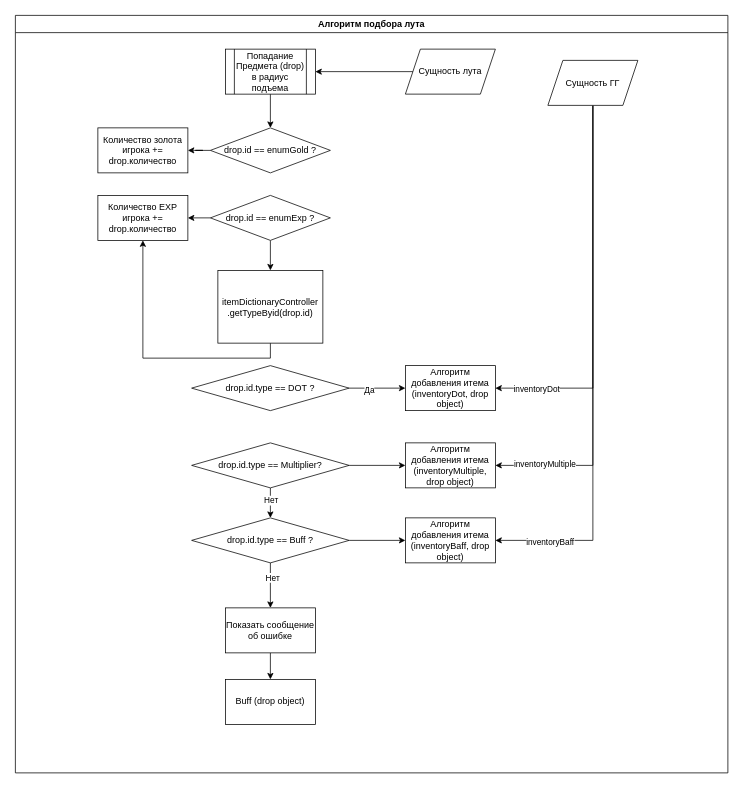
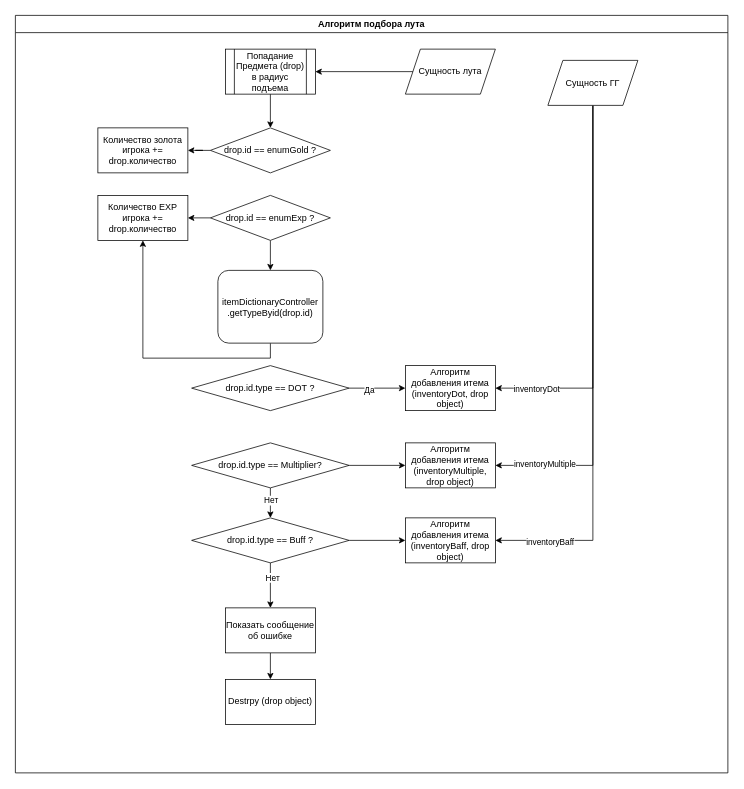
node "itemDictionaryController .getTypeByid(drop.id)": shape rectangle -> rounded rectangle
node "Buff (drop object)": label "Buff (drop object)" -> "Destrpy (drop object)"
